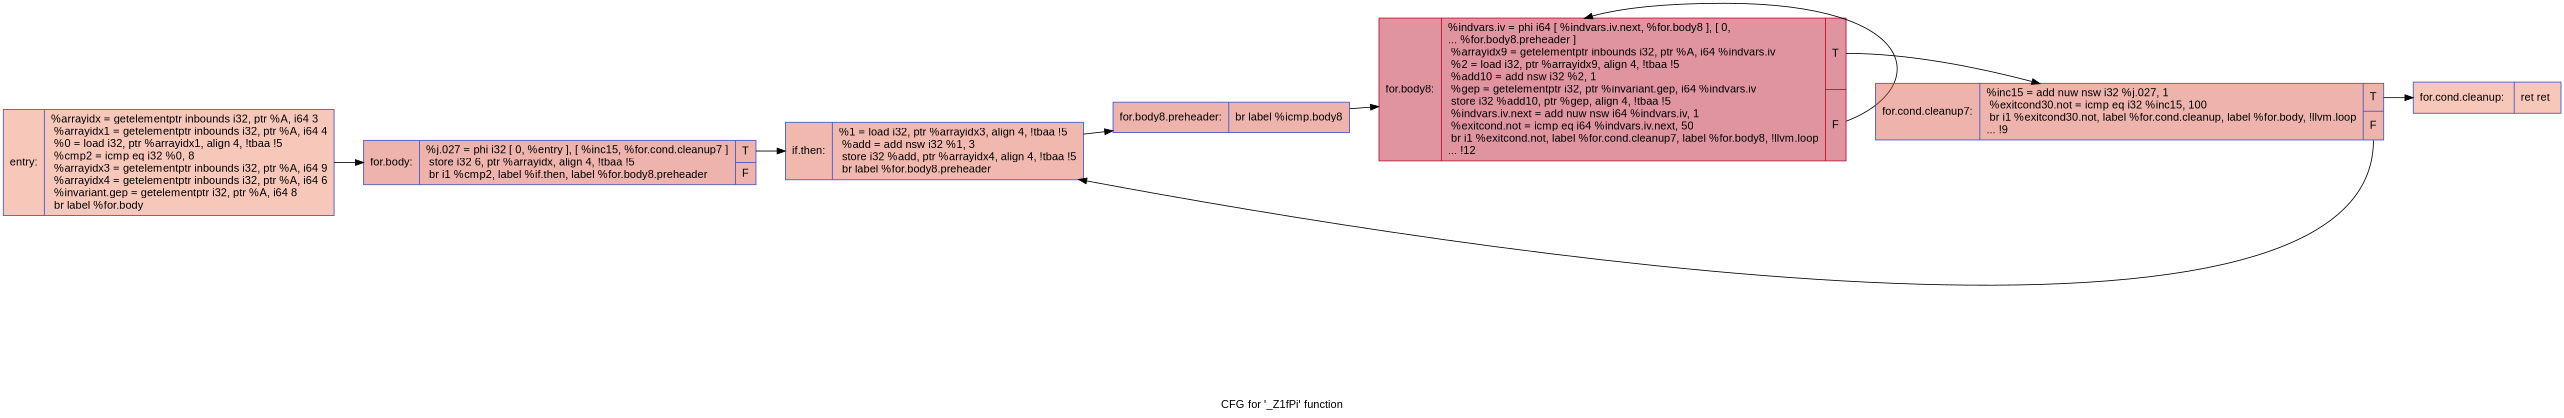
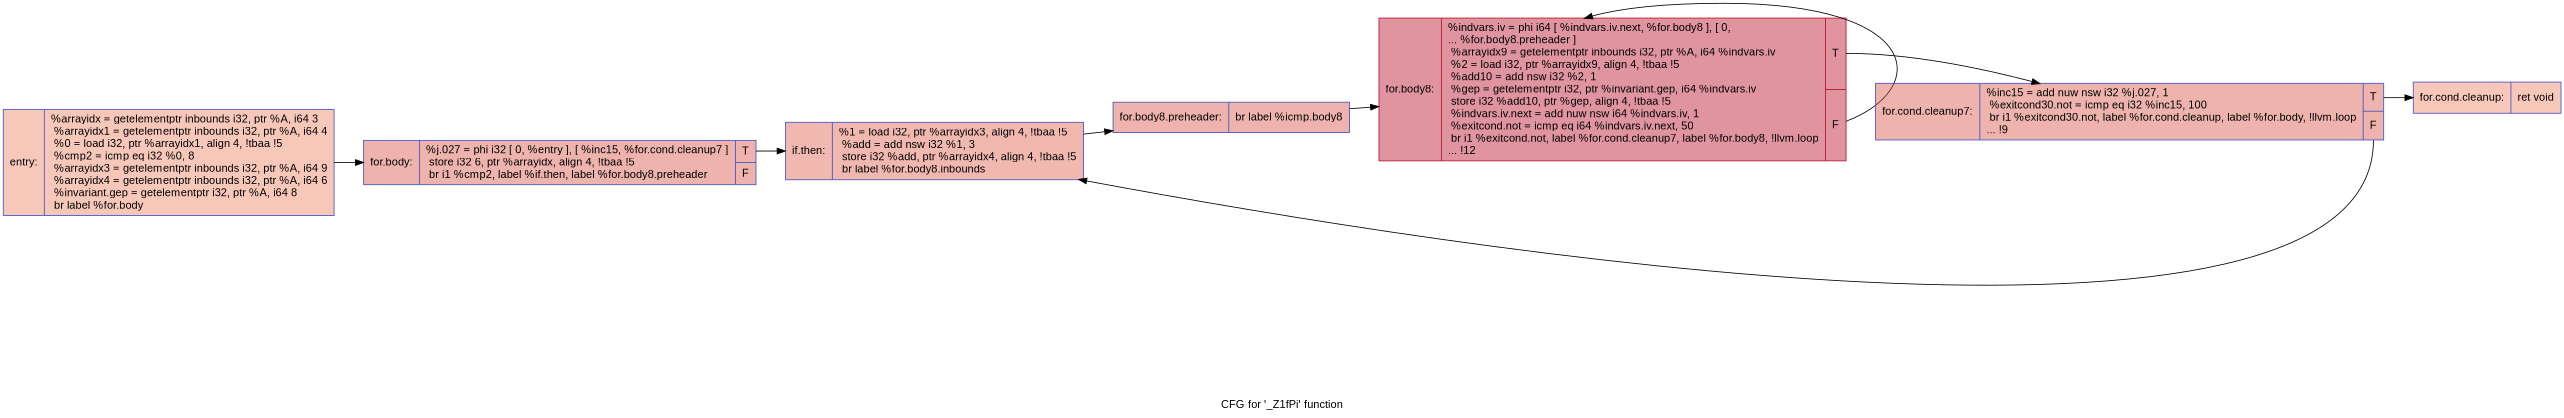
node "for.cond.cleanup:": text "ret ret" -> "ret void"
node "if.then:": text "br label %for.body8.preheader" -> "br label %for.body8.inbounds"
